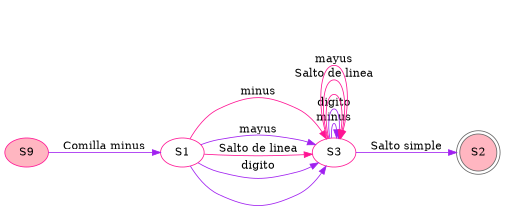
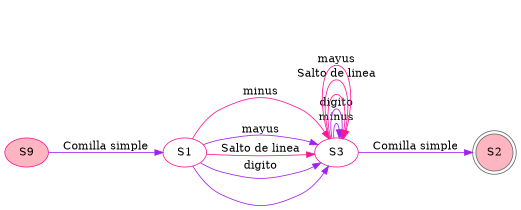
edge "S9" -> "S1": label "Comilla minus" -> "Comilla simple"
edge "S3" -> "S2": label "Salto simple" -> "Comilla simple"
